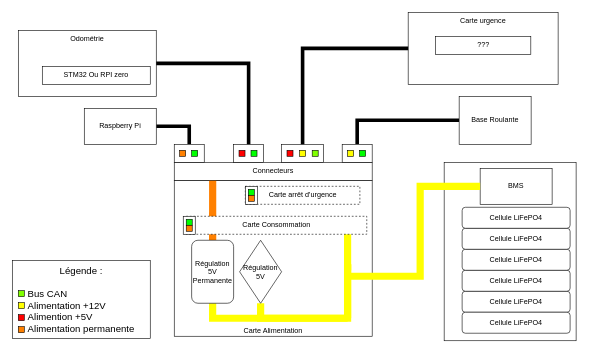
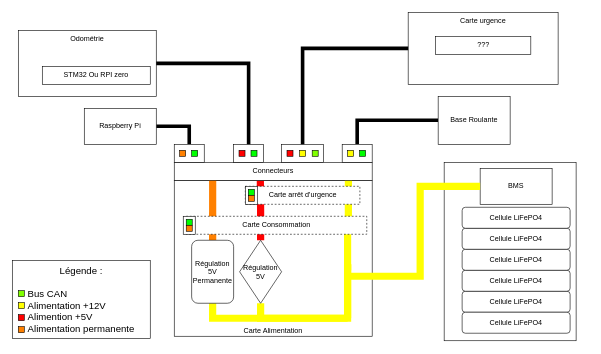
node "Base Roulante": moved (495, 120) -> (474, 120)
edge "Connecteurs" -- "Régulation 5V": added
edge "Connecteurs" -- "Carte Consommation": added
